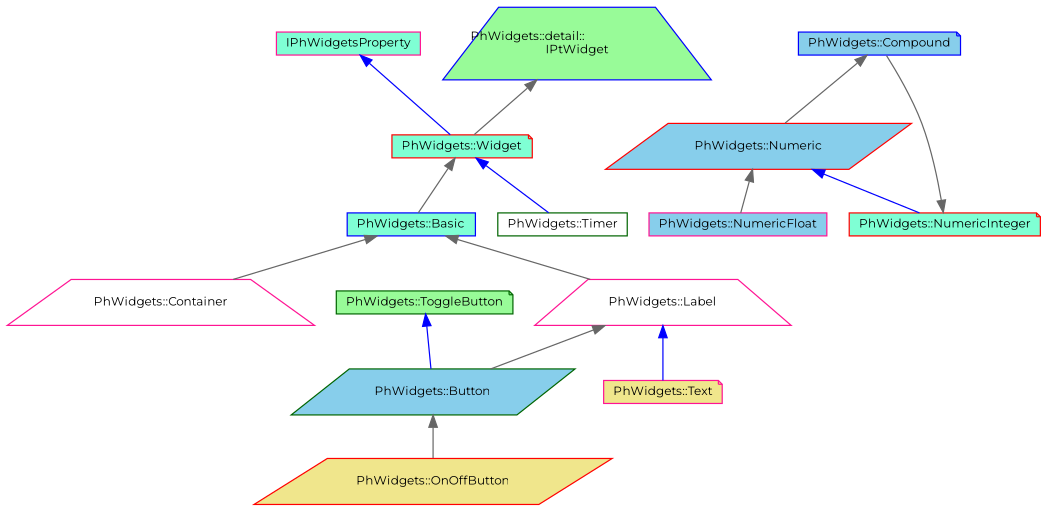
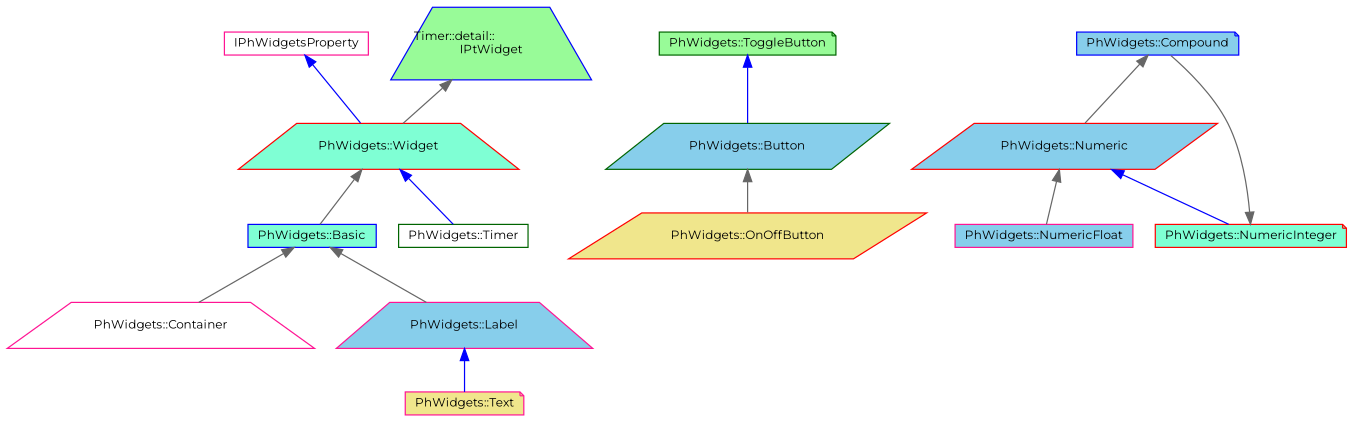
node "IPhWidgetsProperty": fillcolor aquamarine -> white
node "PhWidgets::detail:: IPtWidget": label "PhWidgets::detail:: IPtWidget" -> "Timer::detail:: IPtWidget"
node "PhWidgets::Widget": shape note -> trapezium
node "PhWidgets::Label": fillcolor white -> skyblue
edge "PhWidgets::Button" -> "PhWidgets::Label": removed
